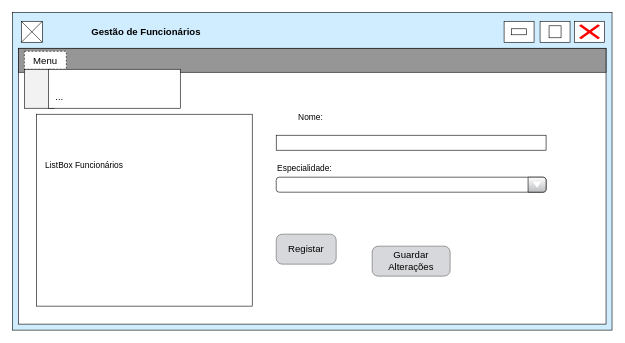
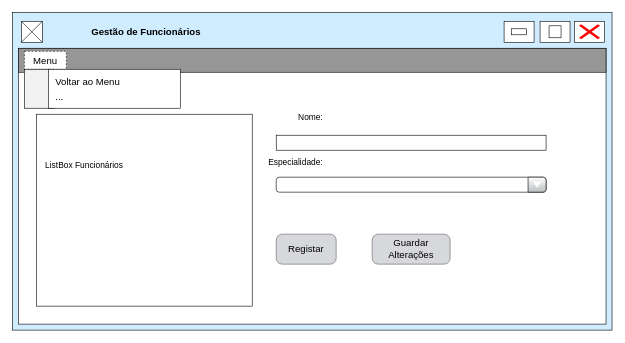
node "Voltar ao Menu": added
node "Especialidade:": moved (309, 168) -> (300, 162)
node "Guardar Alterações": moved (411, 261) -> (411, 249)
